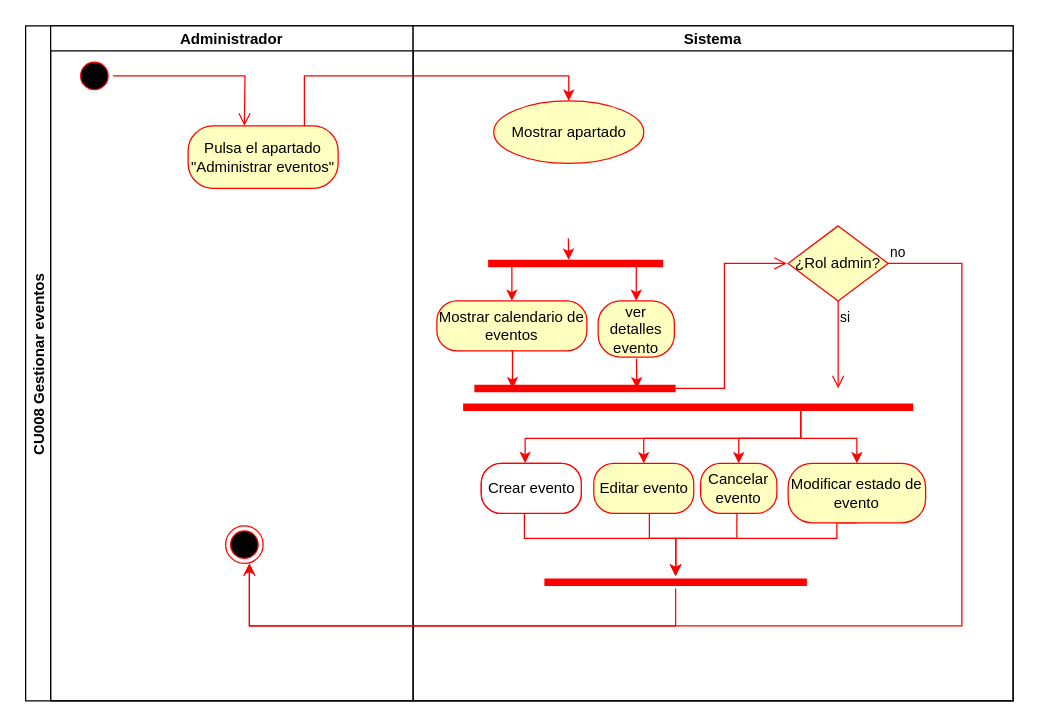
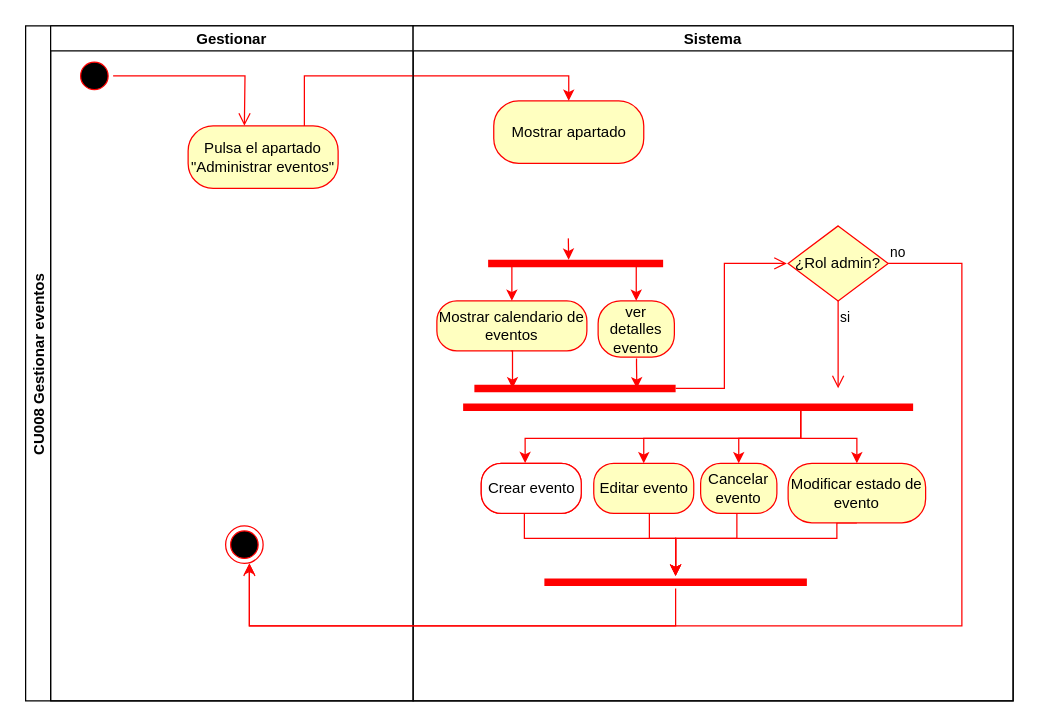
node "Administrador": label "Administrador" -> "Gestionar"
node "Mostrar apartado": shape ellipse -> rounded rectangle
